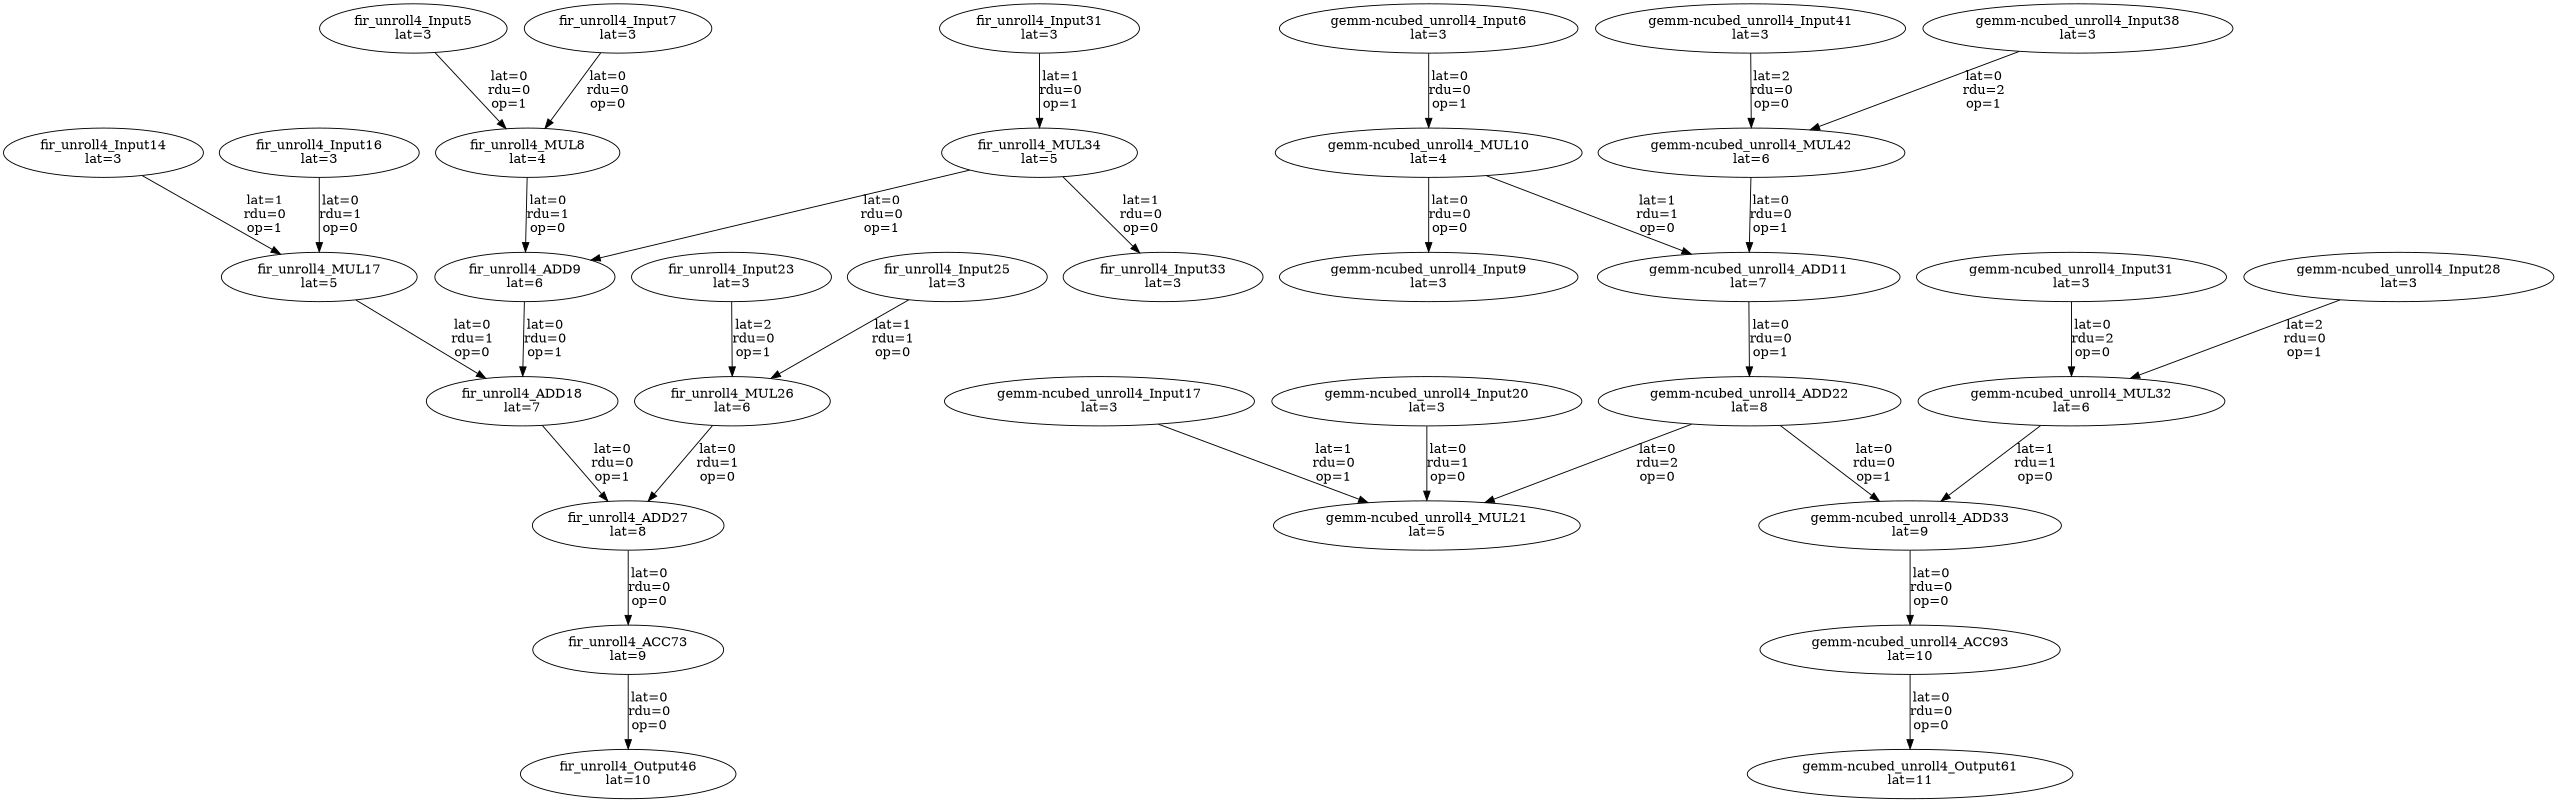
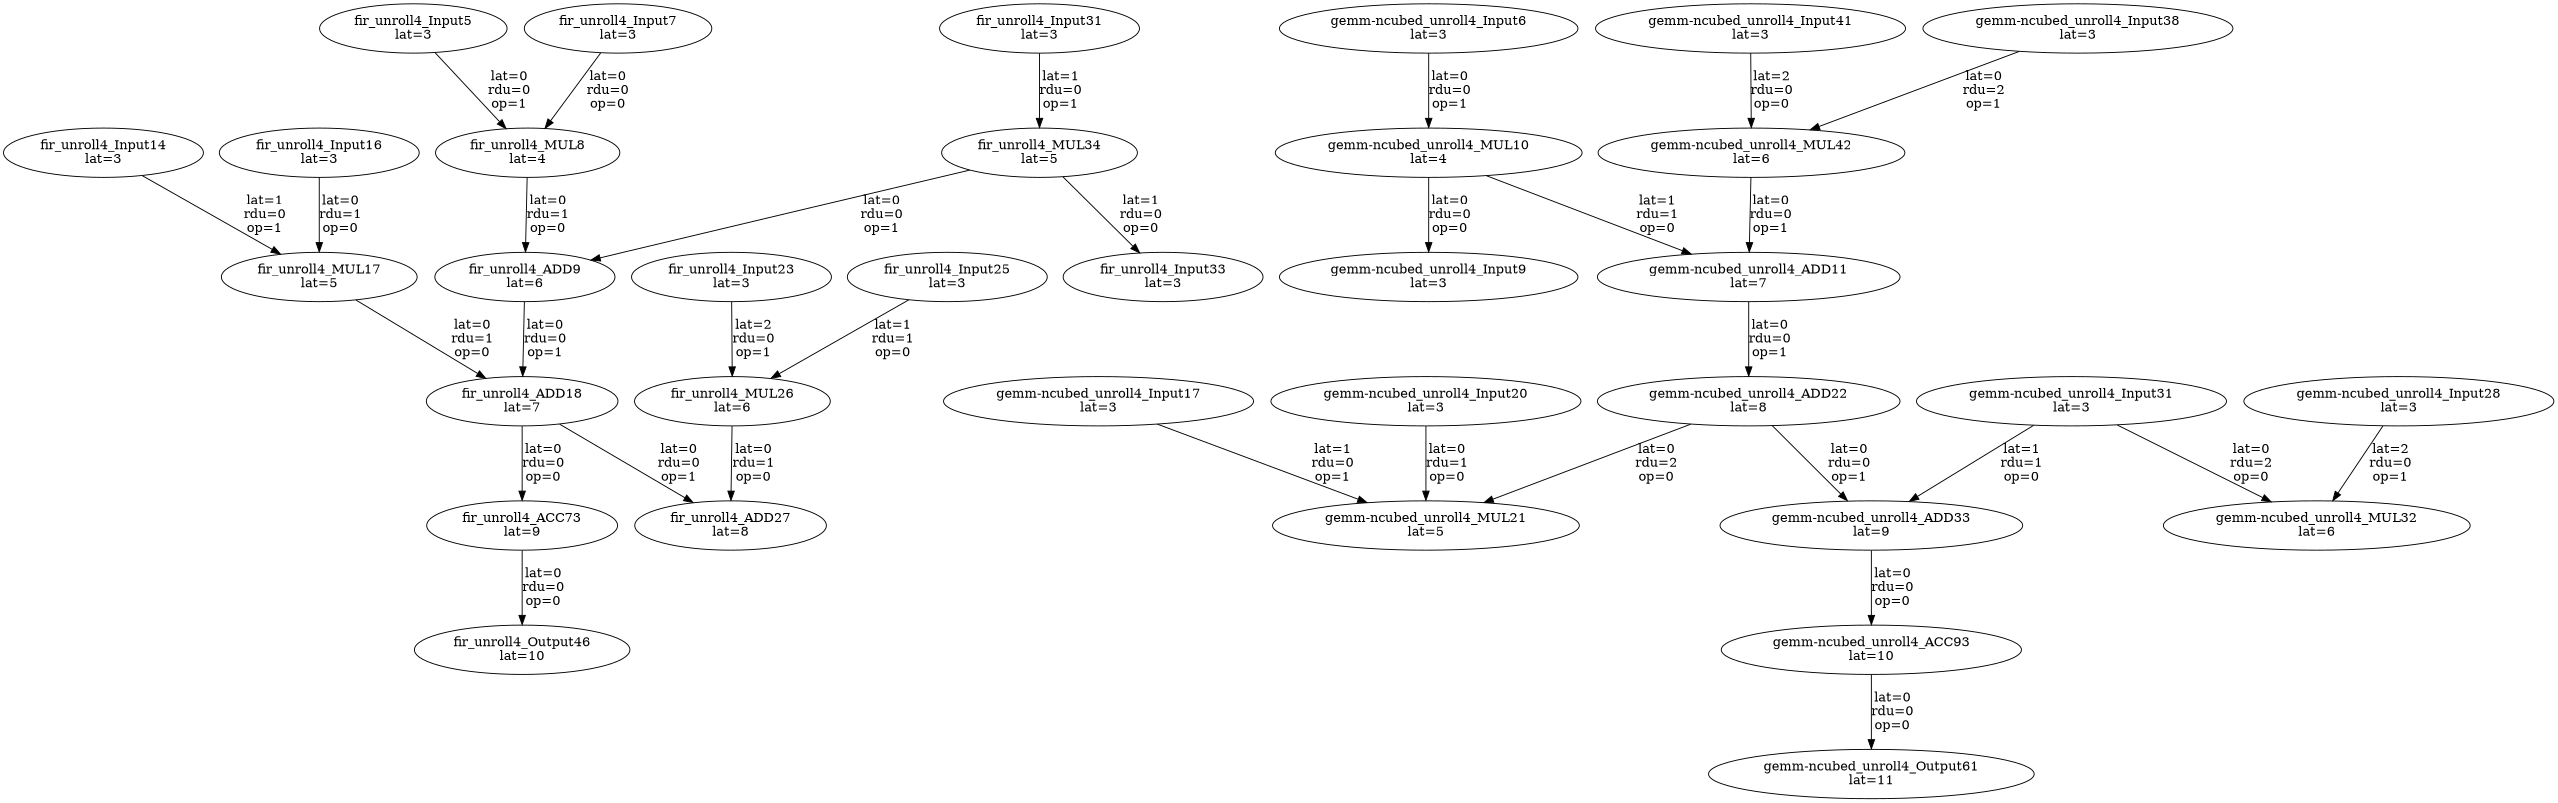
edge "gemm-ncubed_unroll4_MUL32 lat=6" -> "gemm-ncubed_unroll4_ADD33 lat=9": now "gemm-ncubed_unroll4_Input31 lat=3" -> "gemm-ncubed_unroll4_ADD33 lat=9"
edge "fir_unroll4_ADD27 lat=8" -> "fir_unroll4_ACC73 lat=9": now "fir_unroll4_ADD18 lat=7" -> "fir_unroll4_ACC73 lat=9"
